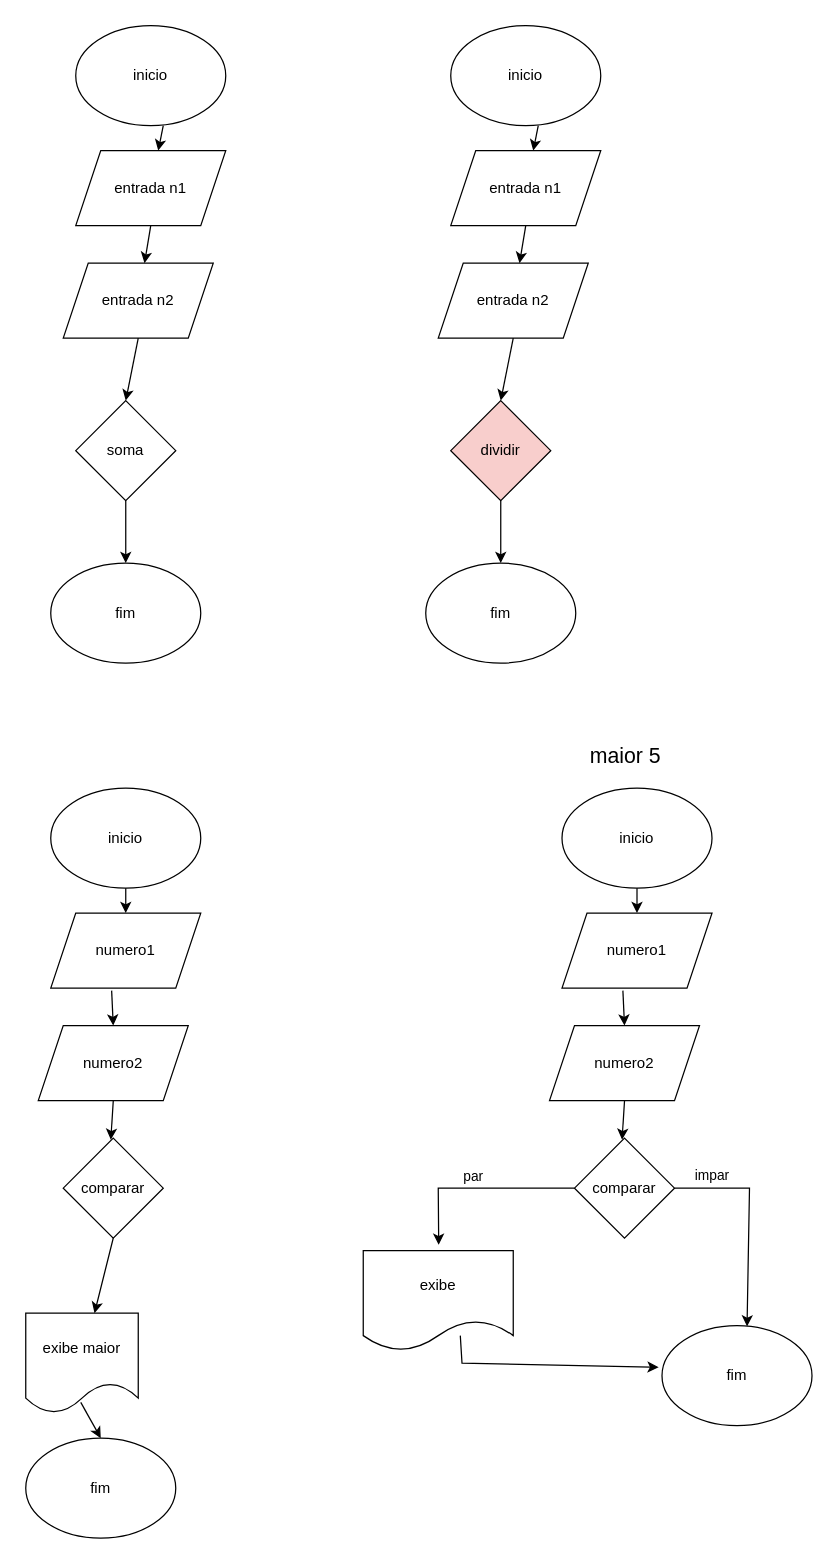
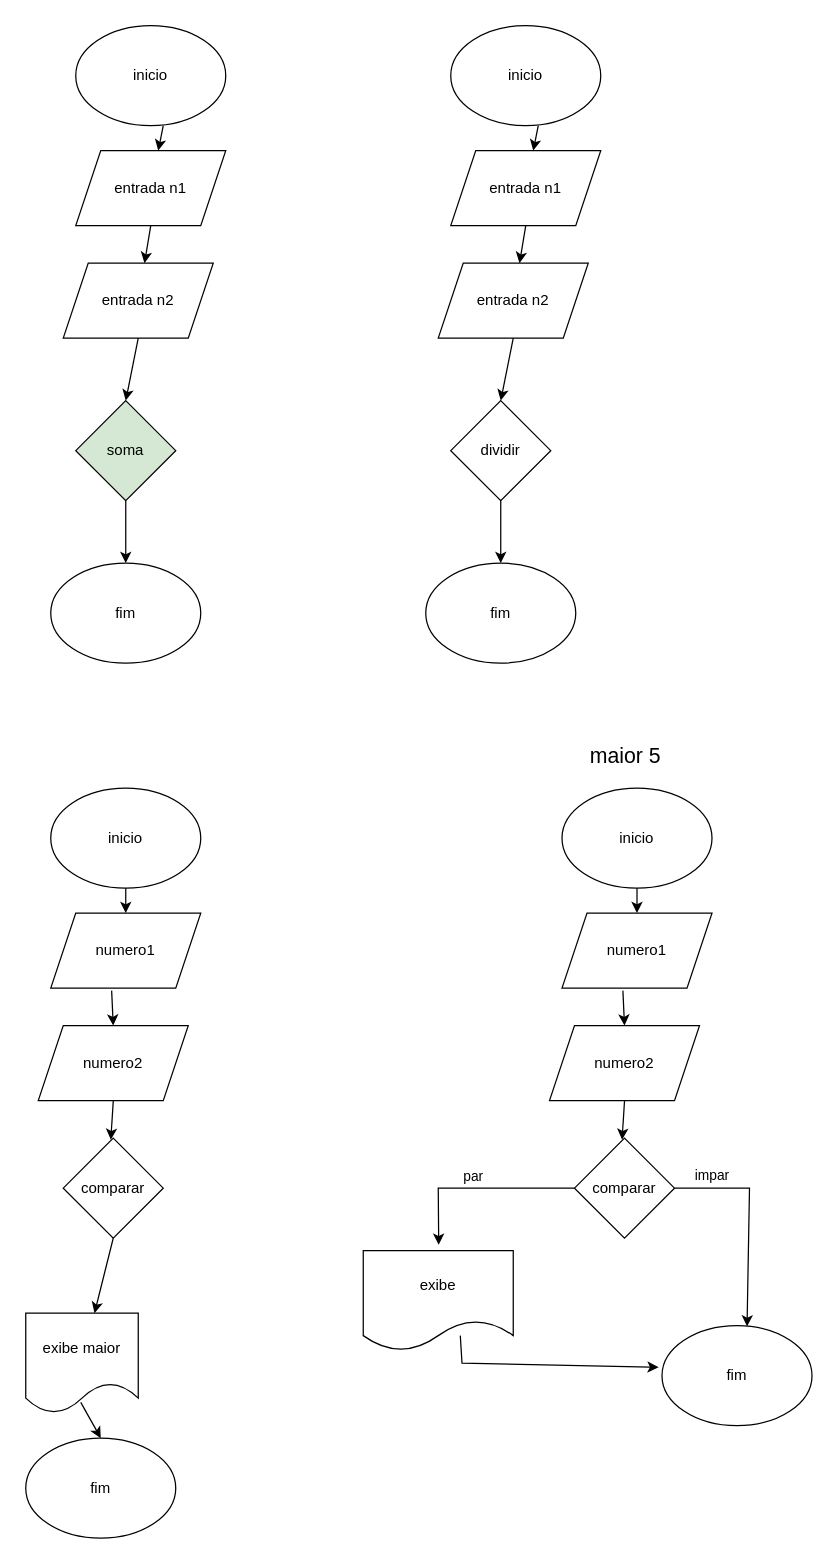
node "soma": fillcolor #ffffff -> #d5e8d4
node "dividir": fillcolor #f8cecc -> #ffffff
